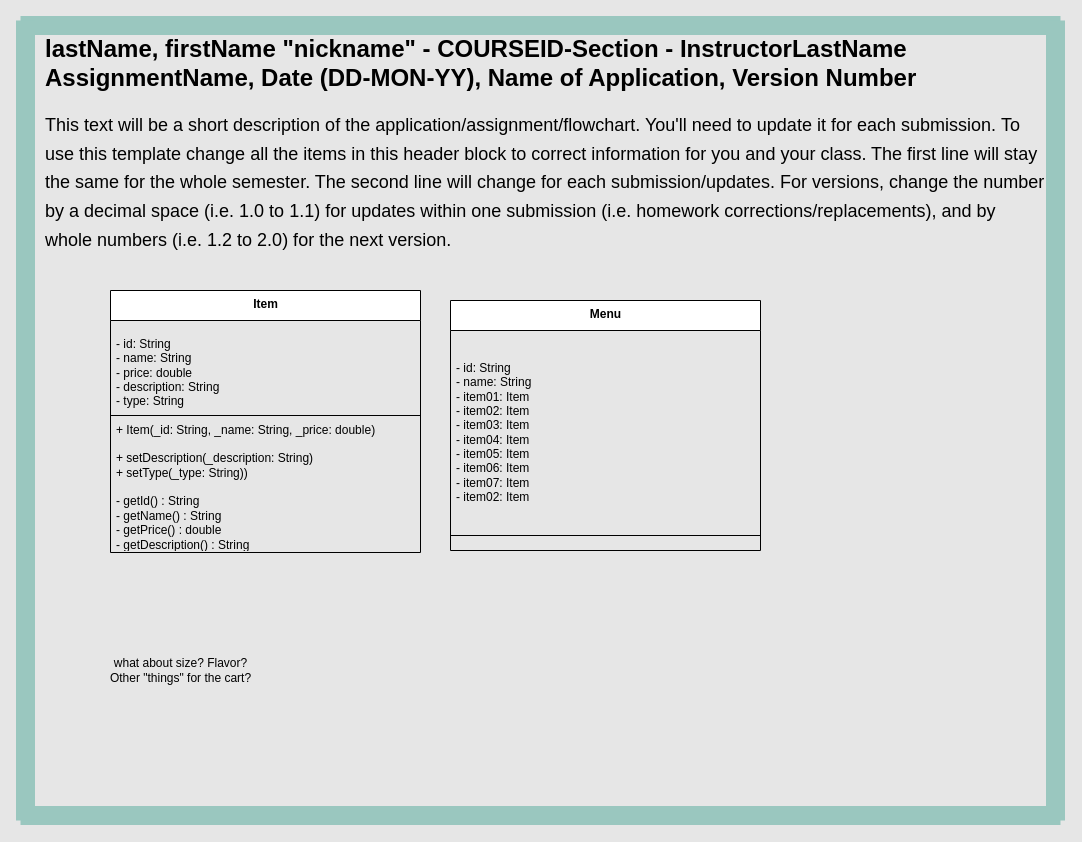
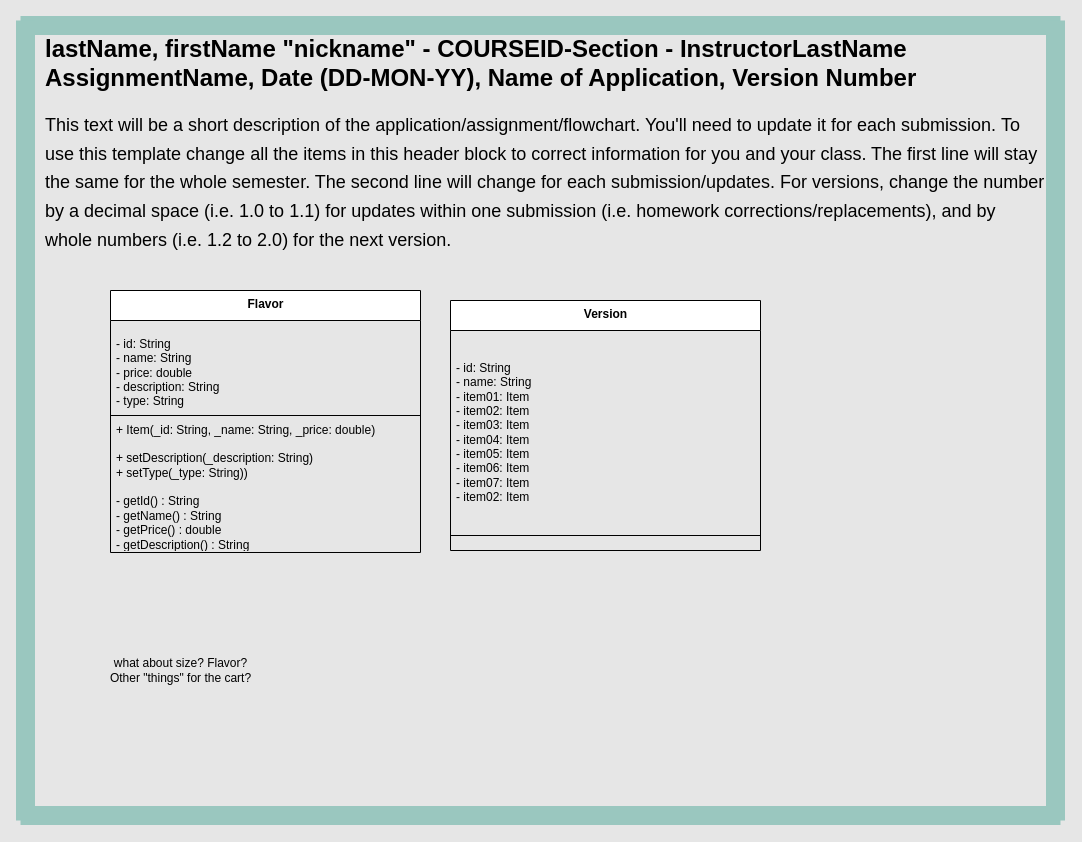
node "Item": label "Item" -> "Flavor"
node "Menu": label "Menu" -> "Version"
